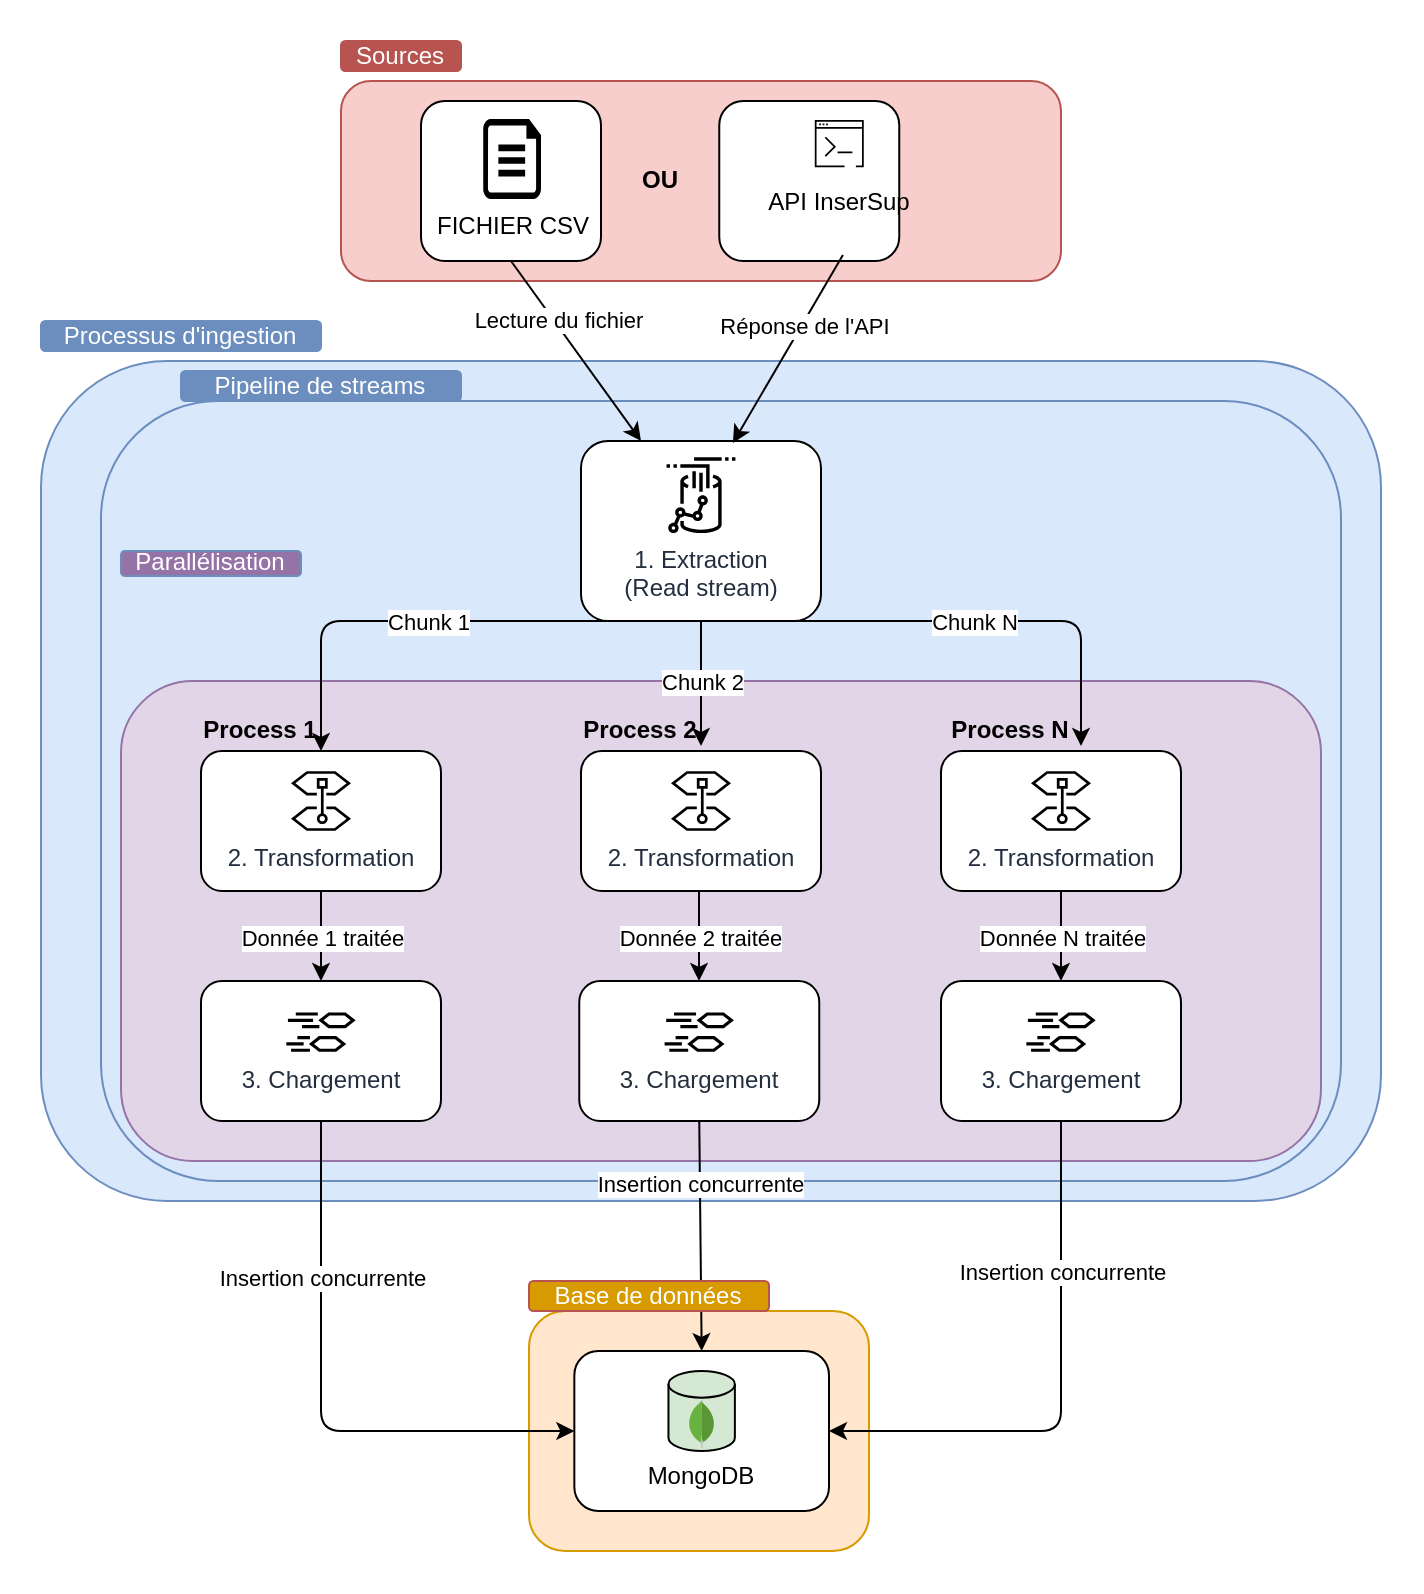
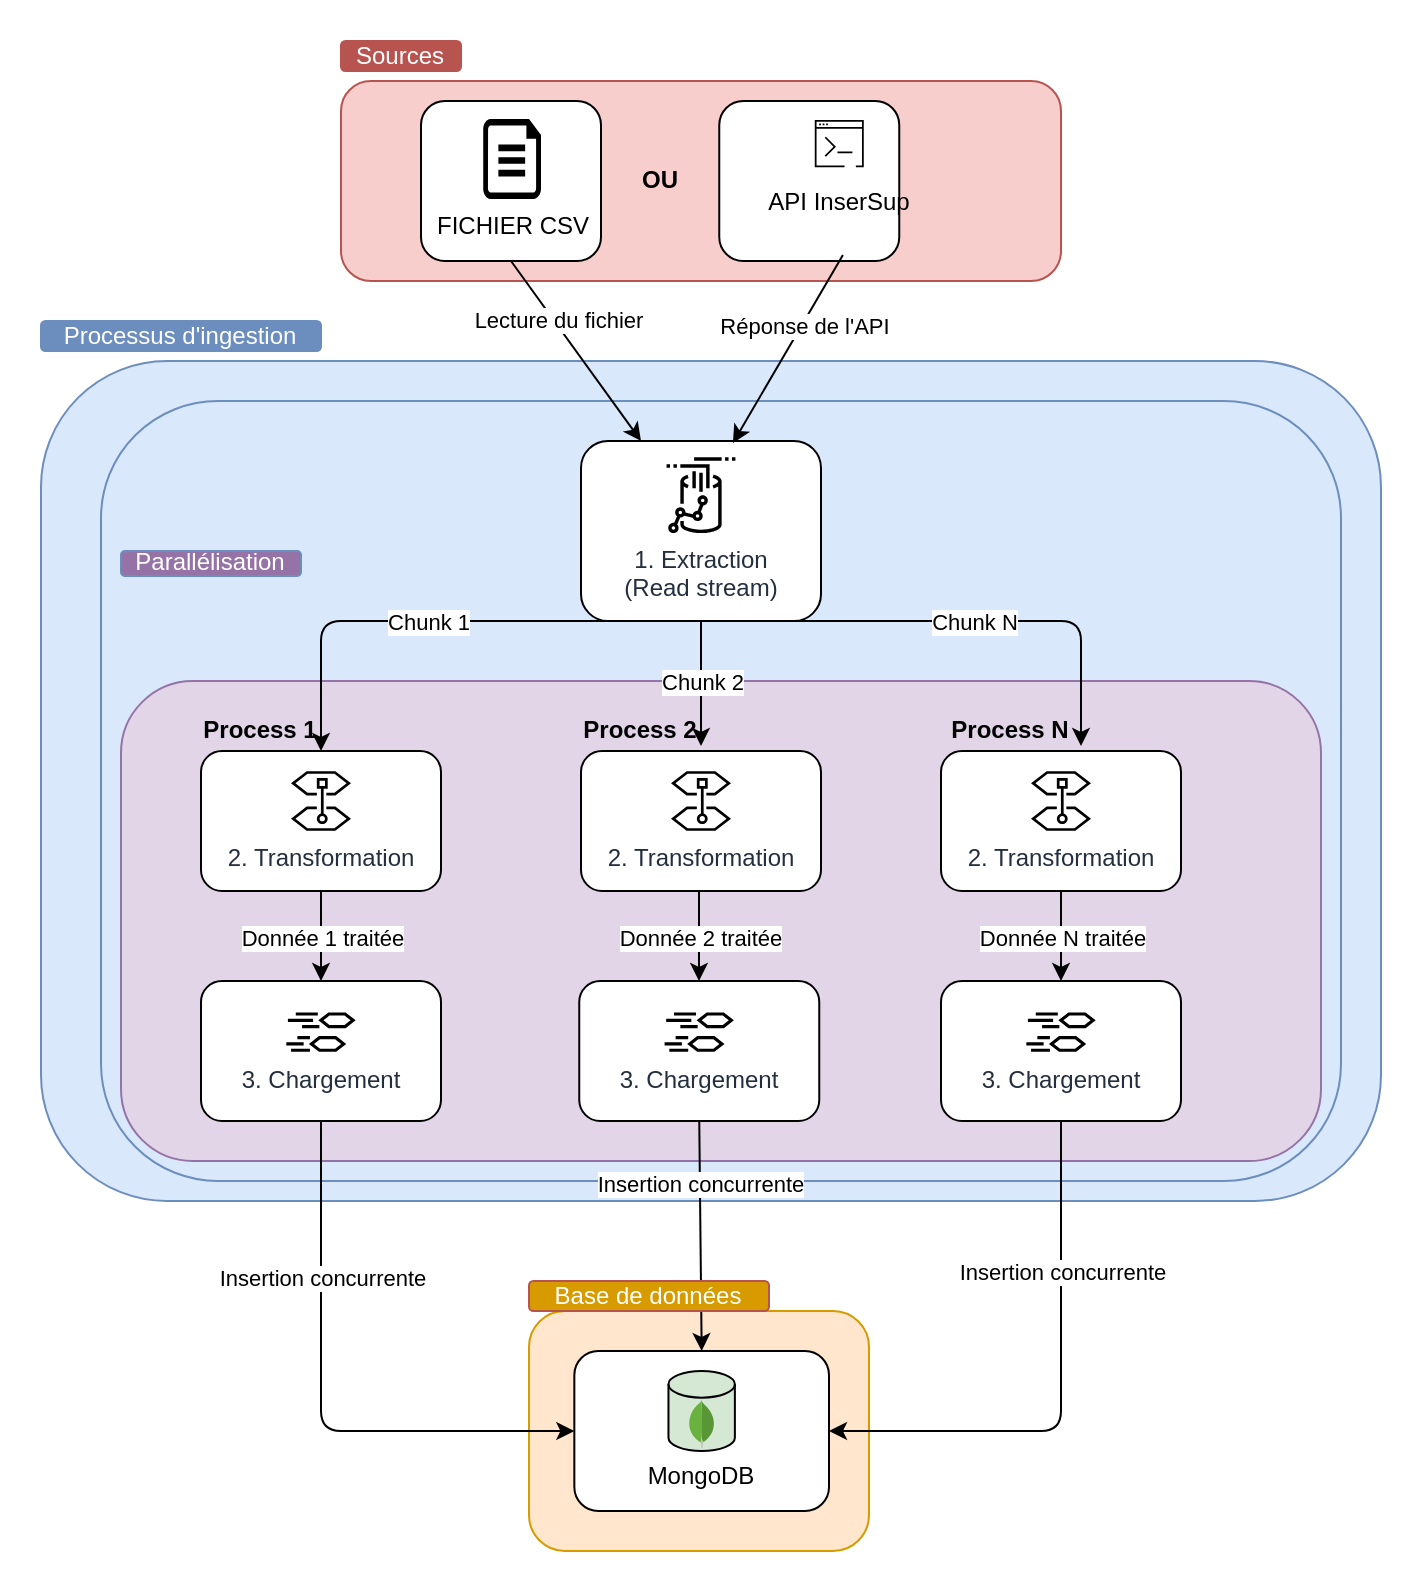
node "Pipeline de streams": removed
